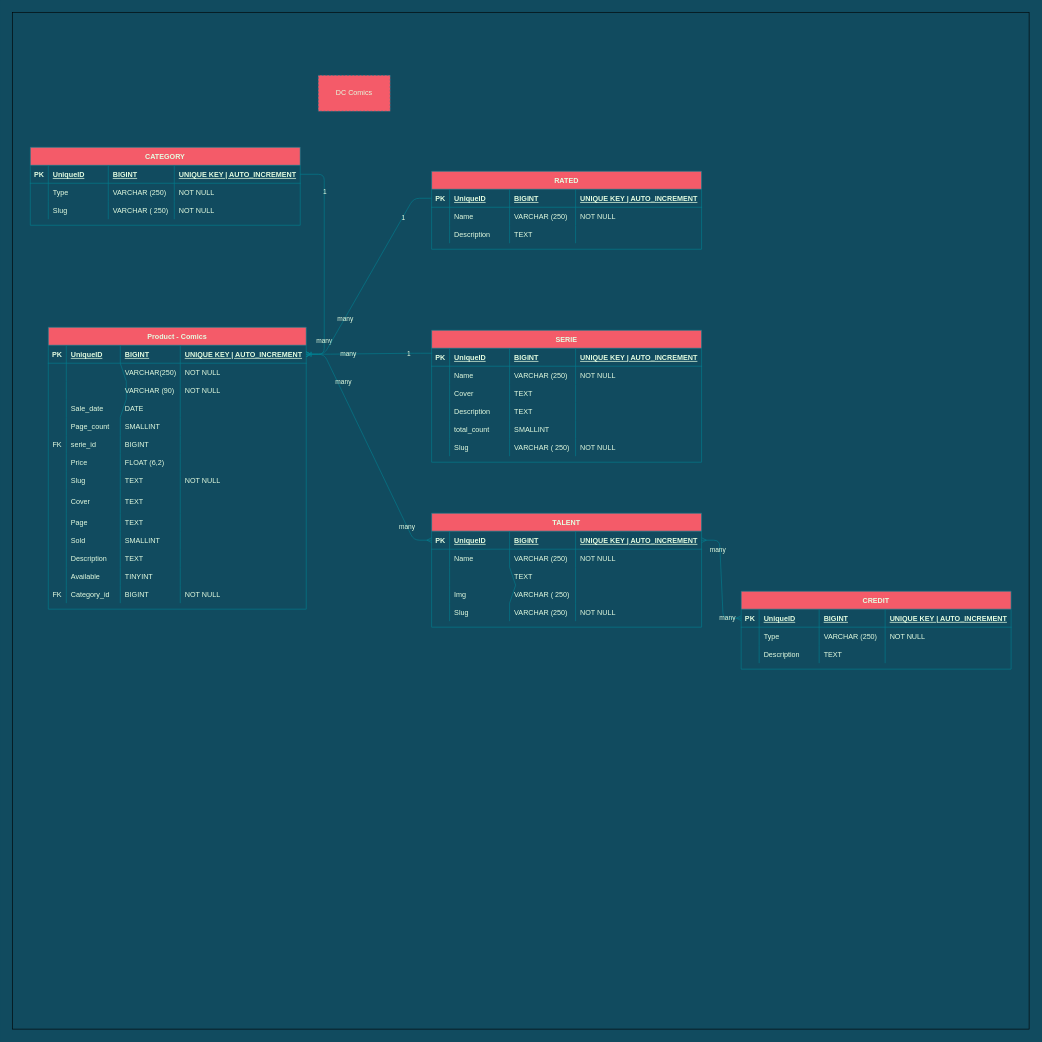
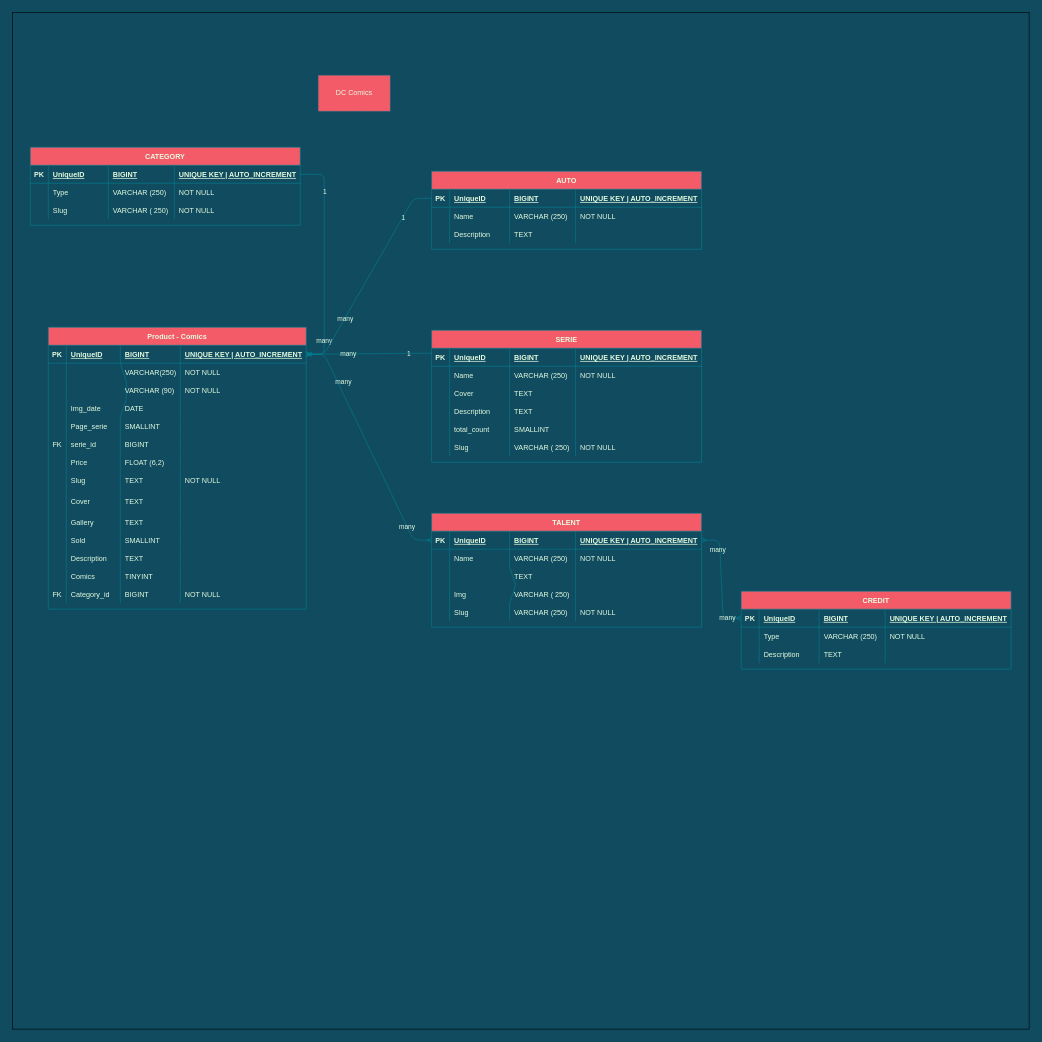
node "RATED": label "RATED" -> "AUTO"
node "Sale_date": label "Sale_date" -> "Img_date"
node "Page_count": label "Page_count" -> "Page_serie"
node "Page": label "Page" -> "Gallery"
node "Available": label "Available" -> "Comics"
